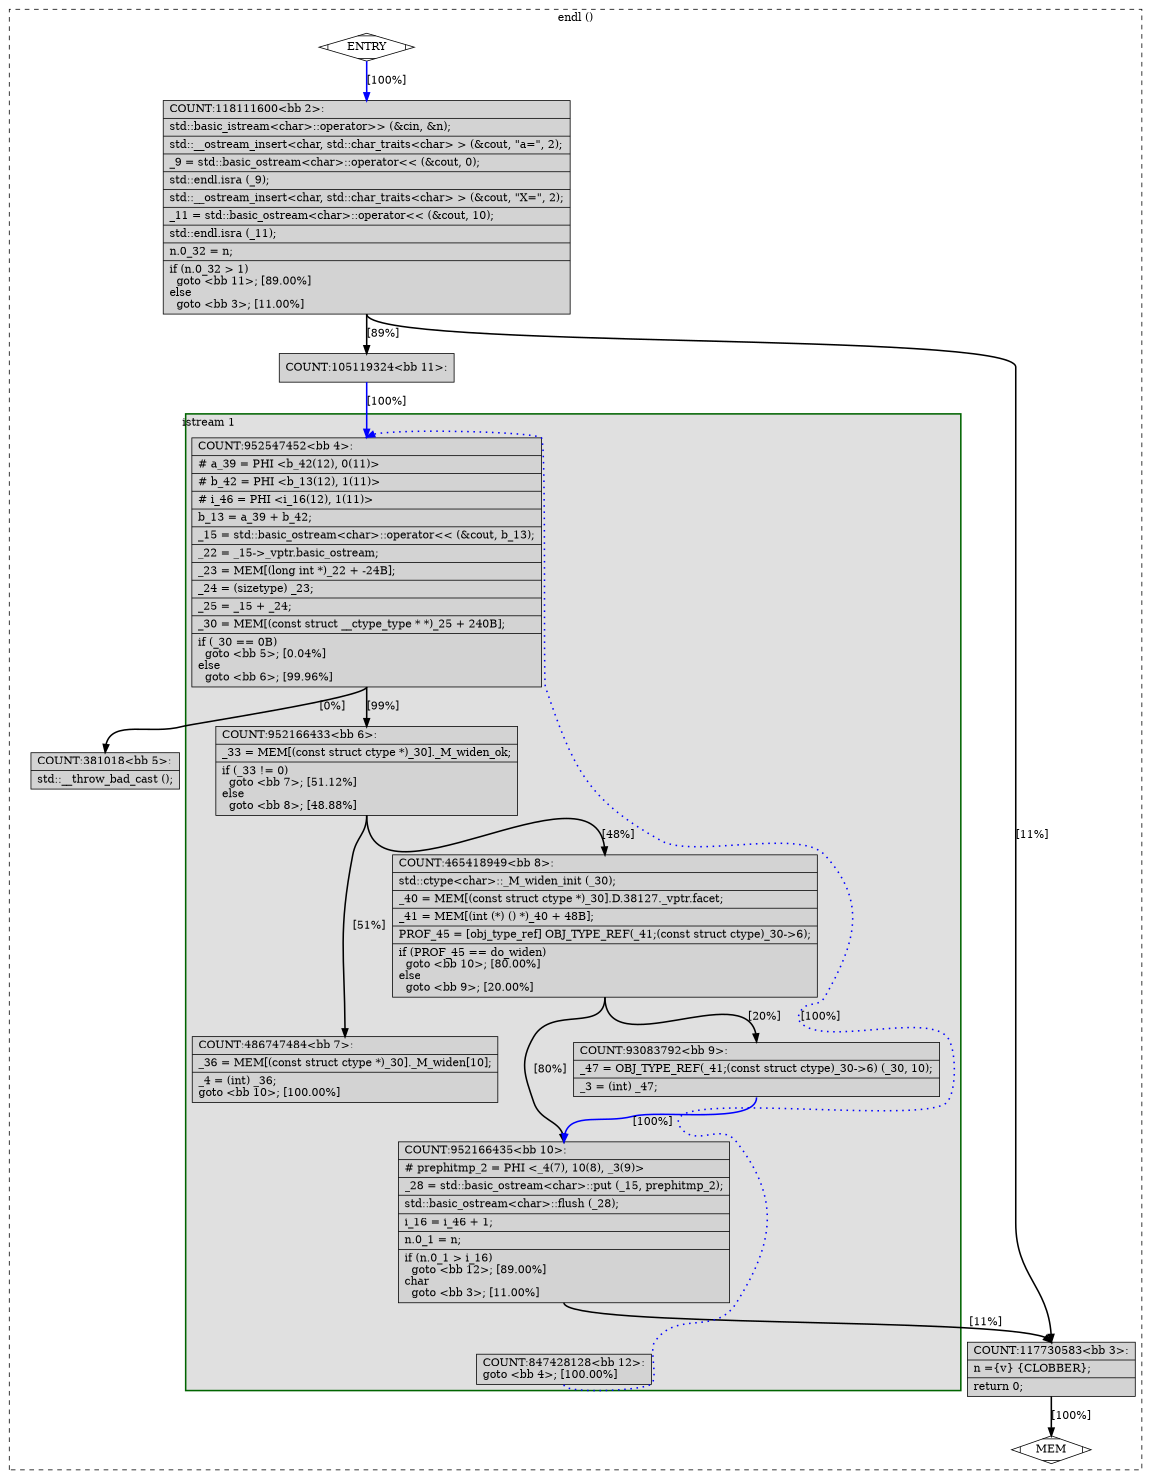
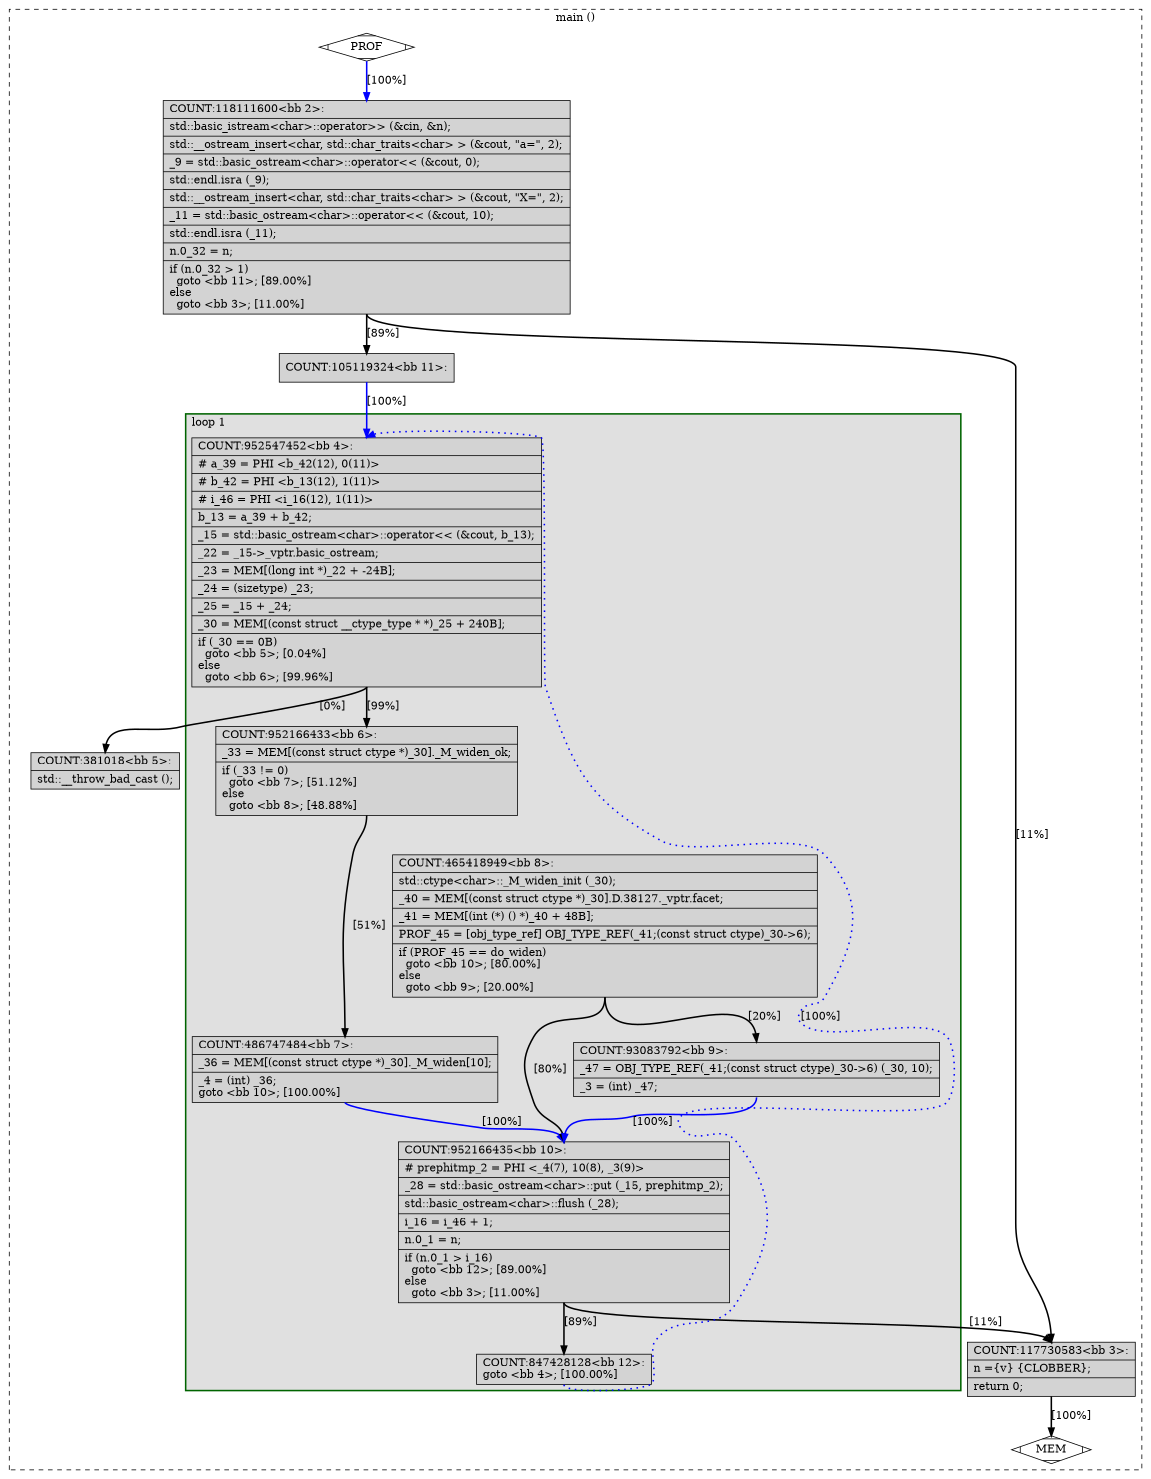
cluster "endl ()": label "endl ()" -> "main ()"
node "ENTRY": label "ENTRY" -> "PROF"
cluster "istream 1": label "istream 1" -> "loop 1"
edge "COUNT:952166433<bb 6>:" -> "COUNT:465418949<bb 8>:": removed, label "[48%]"
edge "COUNT:486747484<bb 7>:" -> "COUNT:952166435<bb 10>:": added, label "[100%]"
node "COUNT:952166435<bb 10>:": text "char" -> "else"
edge "COUNT:952166435<bb 10>:" -> "COUNT:847428128<bb 12>:": added, label "[89%]"
